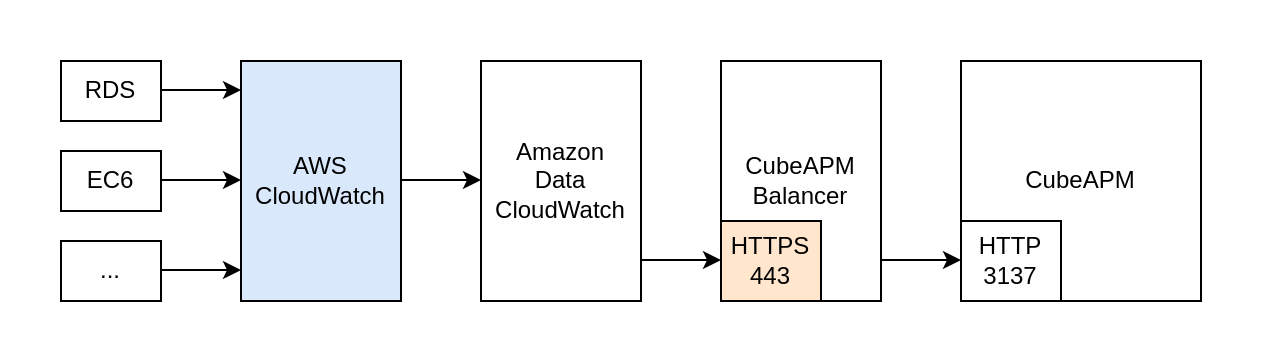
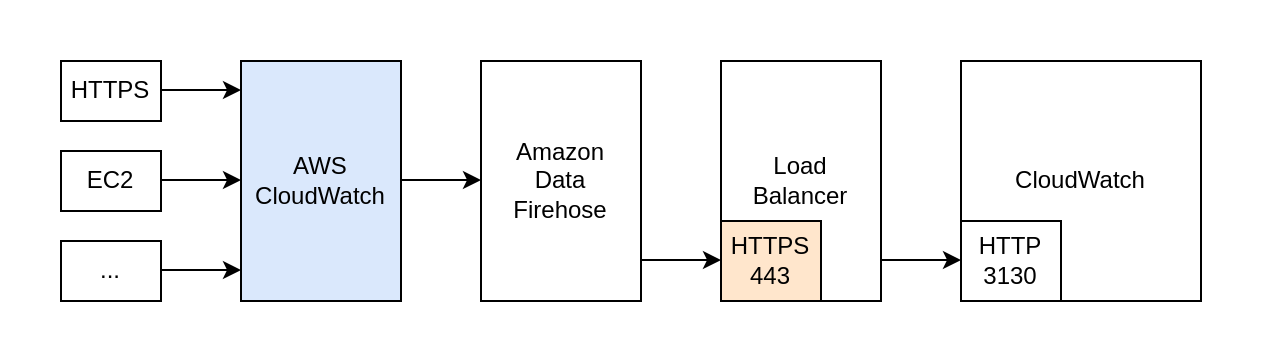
node "RDS": label "RDS" -> "HTTPS"
node "EC6": label "EC6" -> "EC2"
node "Amazon Data CloudWatch": label "Amazon Data CloudWatch" -> "Amazon Data Firehose"
node "CubeAPM Balancer": label "CubeAPM Balancer" -> "Load Balancer"
node "CubeAPM": label "CubeAPM" -> "CloudWatch"
node "HTTP 3137": label "HTTP 3137" -> "HTTP 3130"
